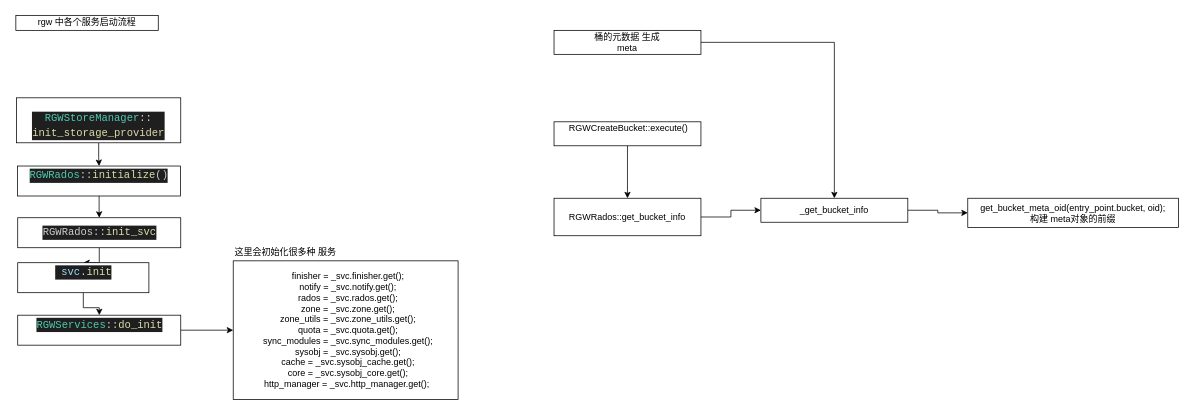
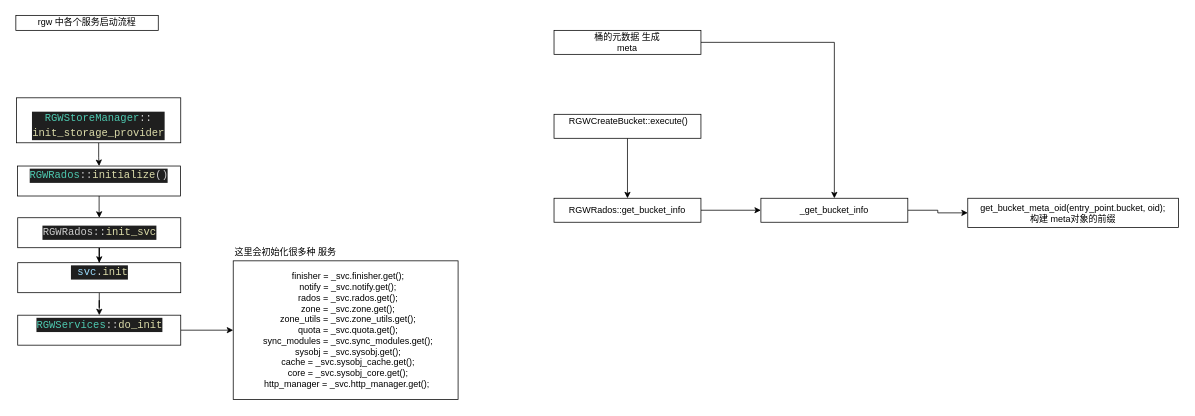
node "RGWCreateBucket::execute()": moved (627, 134) -> (627, 126)
node "RGWRados::get_bucket_info": size 147x38 -> 147x24
node "svc.init": size 131x30 -> 163x30
